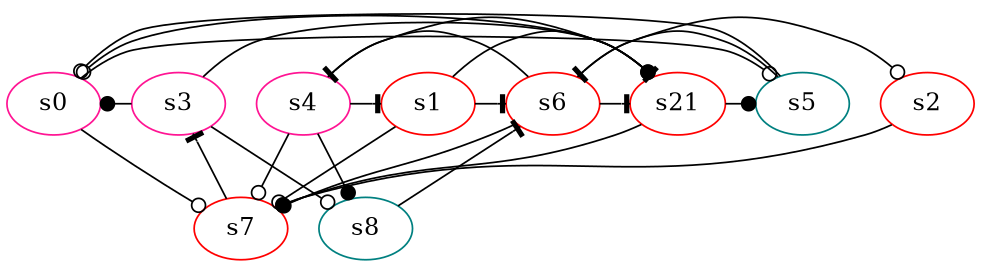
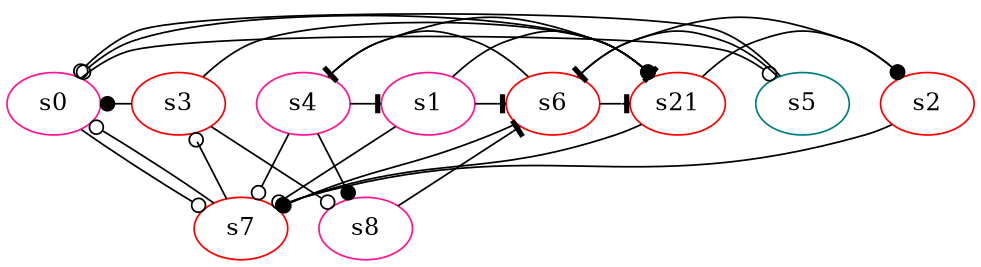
node "s3": color deeppink -> red
node "s1": color red -> deeppink
edge "s21" -> "s5": now "s21" -> "s2"
edge "s7" -> "s0": added
edge "s7" -> "s3": arrowhead tee -> odot
node "s8": color teal -> deeppink
